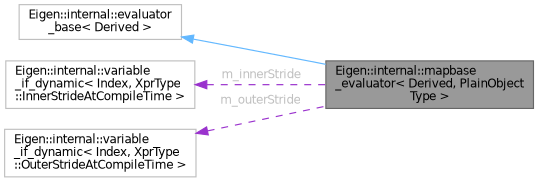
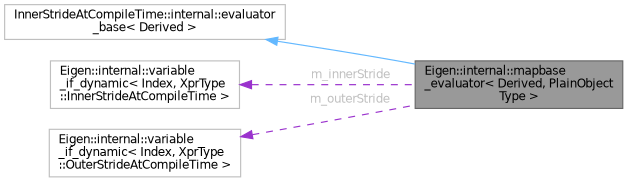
node "Eigen::internal::evaluator _base< Derived >": label "Eigen::internal::evaluator _base< Derived >" -> "InnerStrideAtCompileTime::internal::evaluator _base< Derived >"
